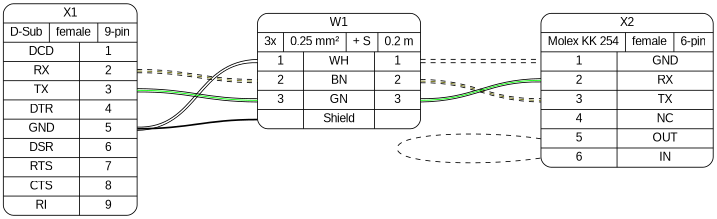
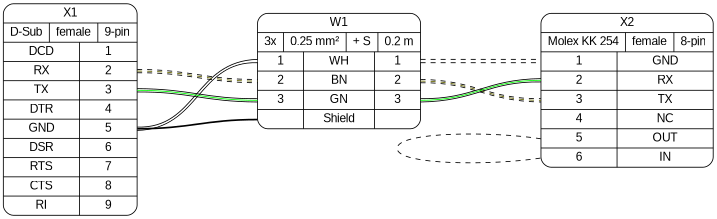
node "X2": text "6-pin" -> "8-pin"
